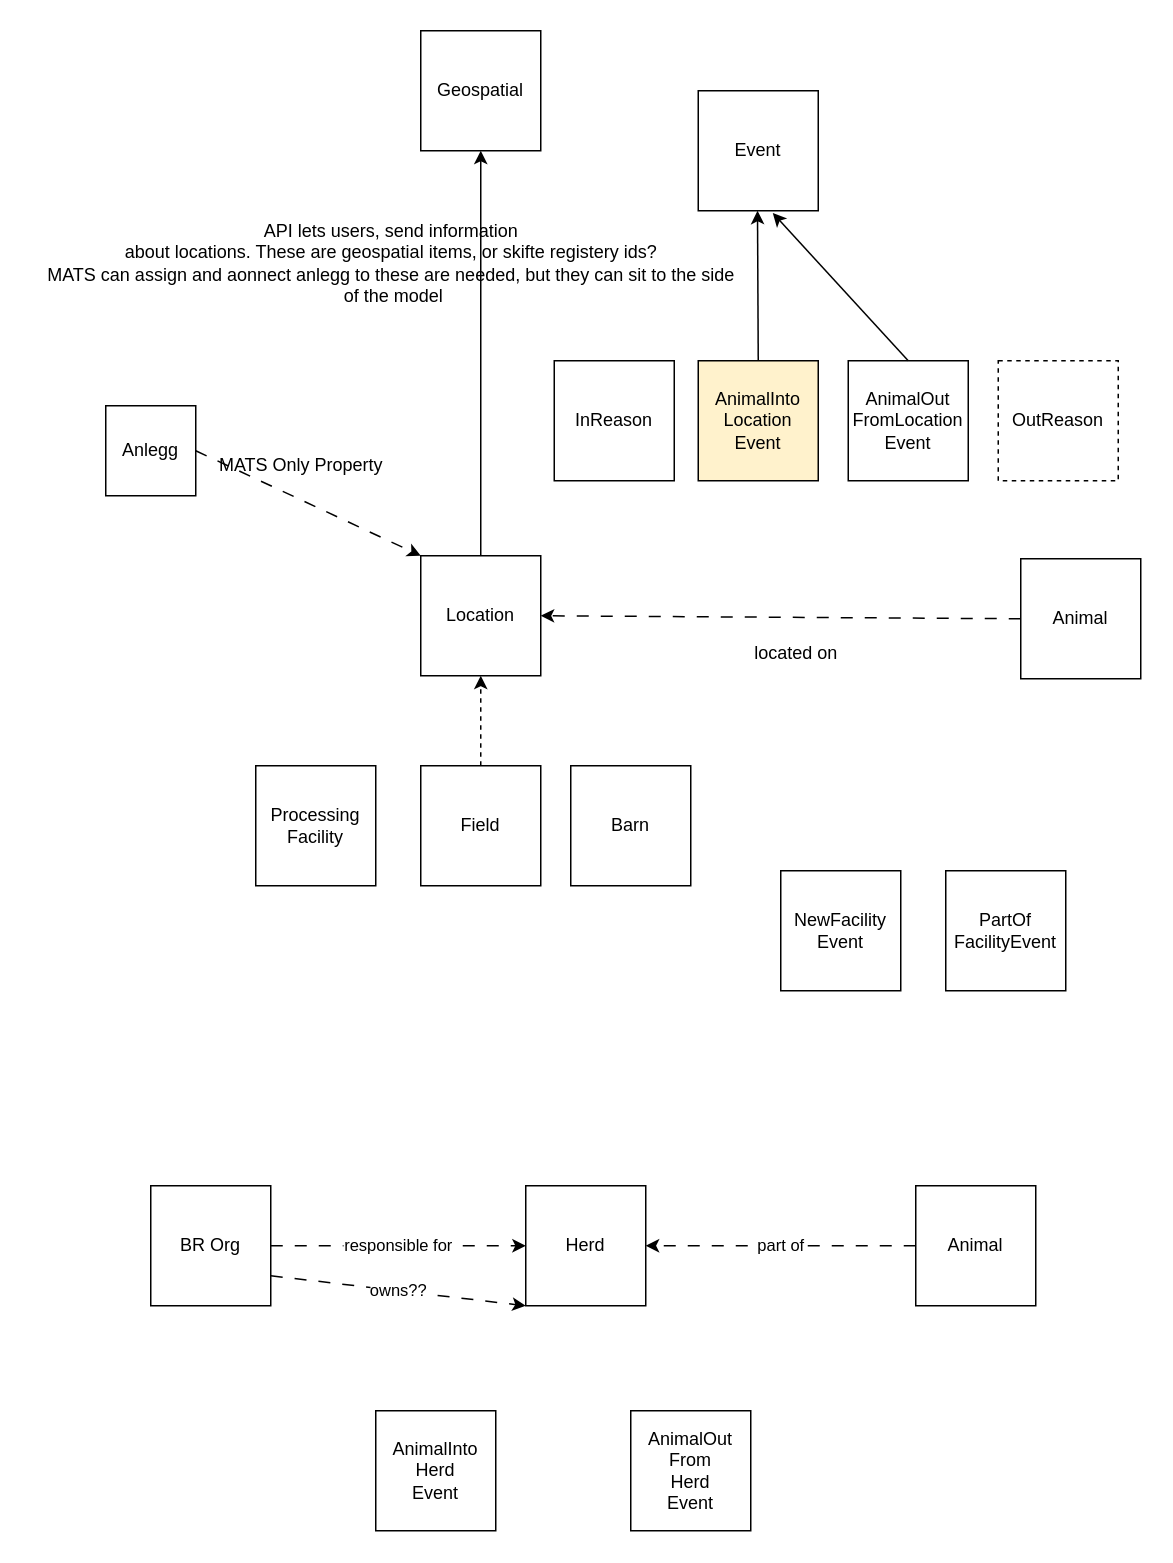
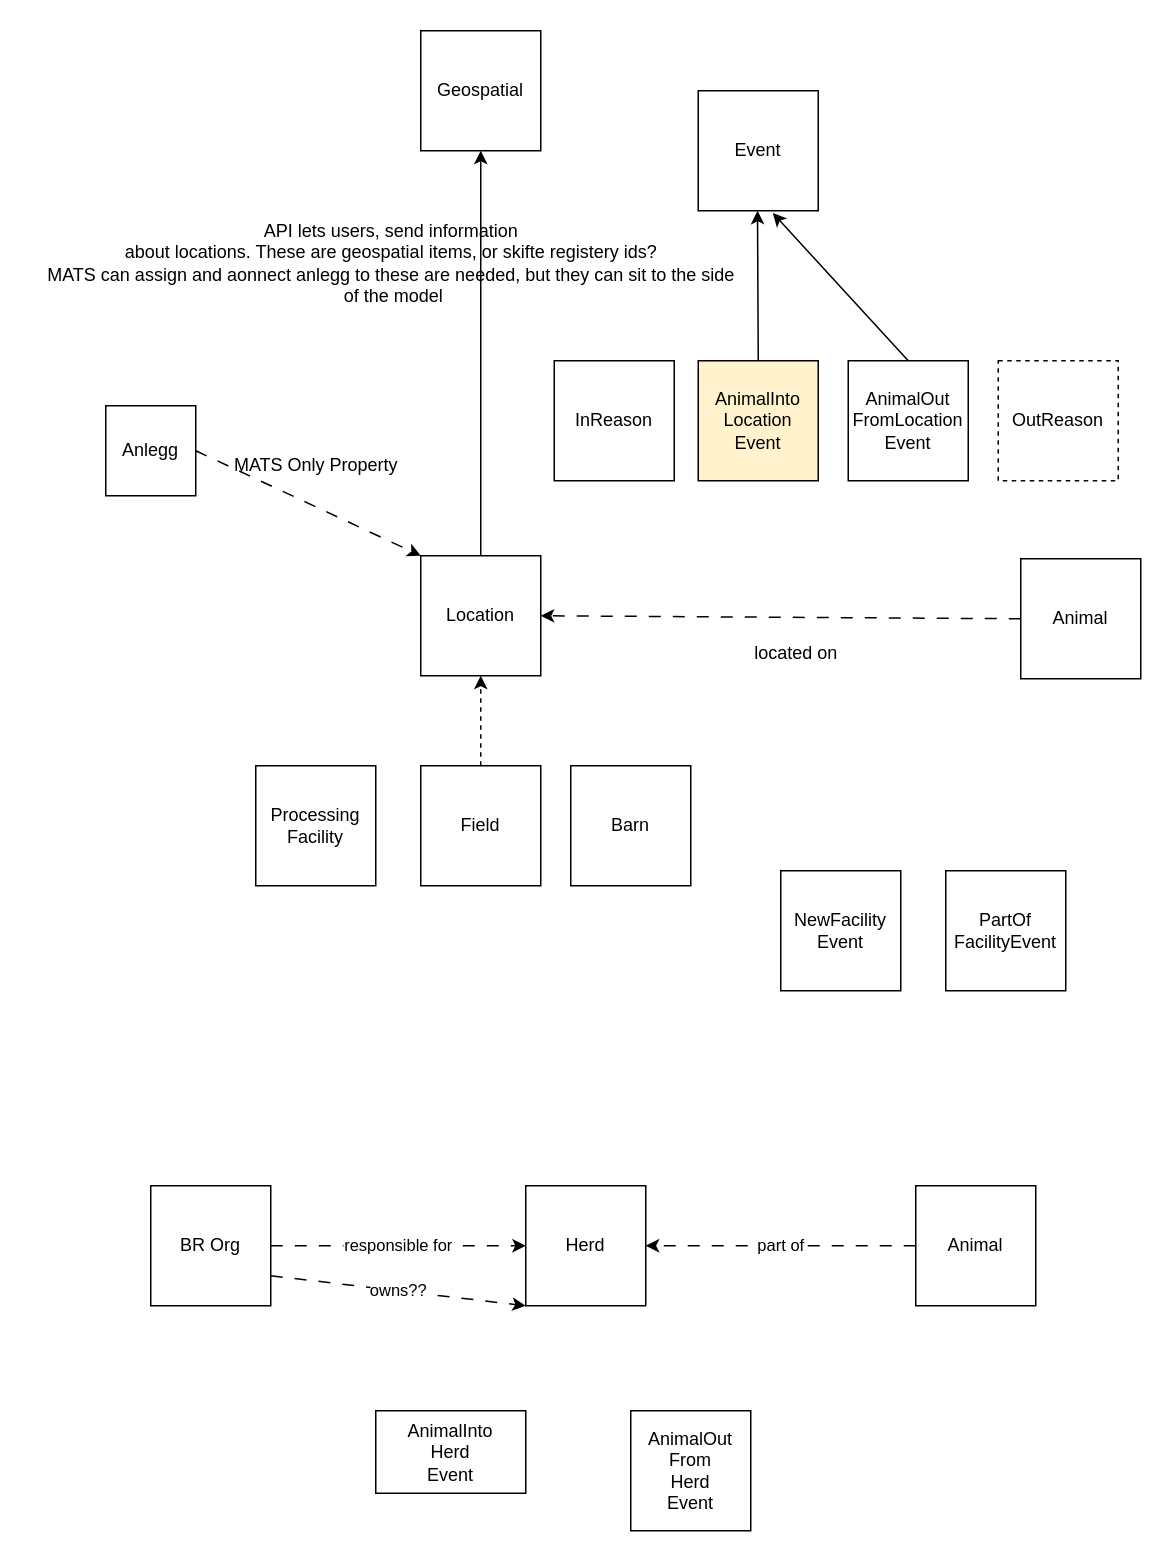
node "MATS Only Property": moved (301, 466) -> (316, 466)
node "AnimalInto Herd Event": size 120x120 -> 150x83
